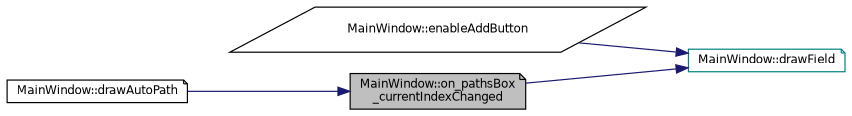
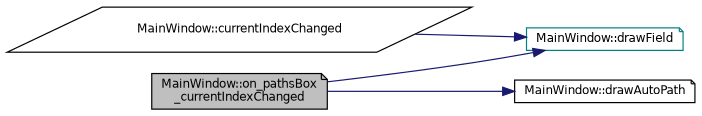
node "MainWindow::enableAddButton": label "MainWindow::enableAddButton" -> "MainWindow::currentIndexChanged"
edge "MainWindow::drawAutoPath" -> "MainWindow::on_pathsBox _currentIndexChanged": reversed
